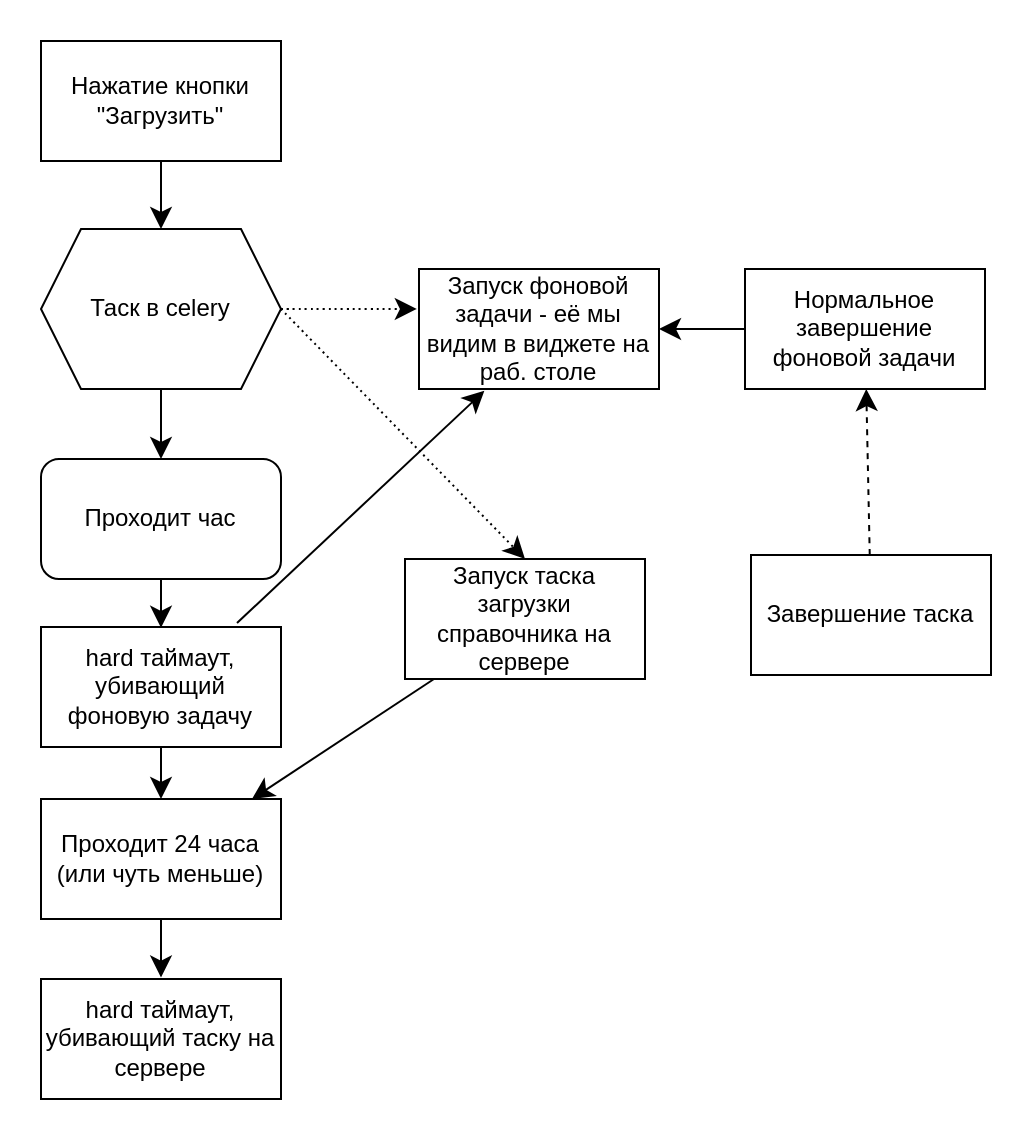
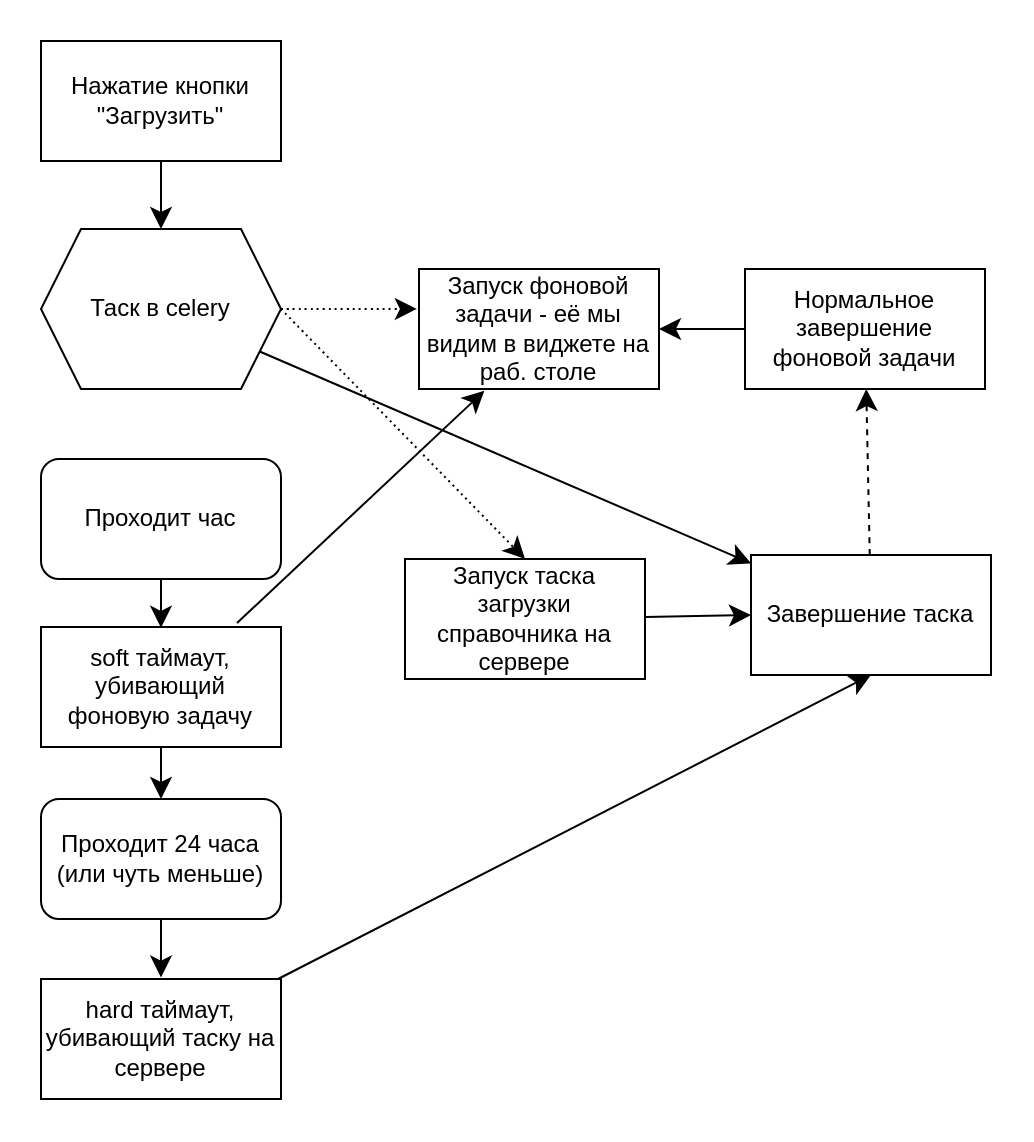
edge "Таск в celery" -> "Проходит час": now "Таск в celery" -> "Завершение таска"
node "hard таймаут, убивающий фоновую задачу": label "hard таймаут, убивающий фоновую задачу" -> "soft таймаут, убивающий фоновую задачу"
edge "Запуск таска загрузки справочника на сервере" -> "Проходит 24 часа (или чуть меньше)": now "Запуск таска загрузки справочника на сервере" -> "Завершение таска"
edge "hard таймаут, убивающий таску на сервере" -> "Завершение таска": added
node "Проходит 24 часа (или чуть меньше)": shape rectangle -> rounded rectangle
